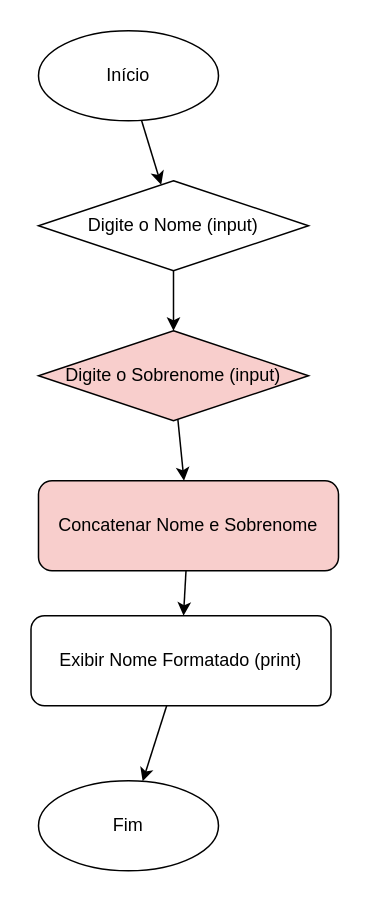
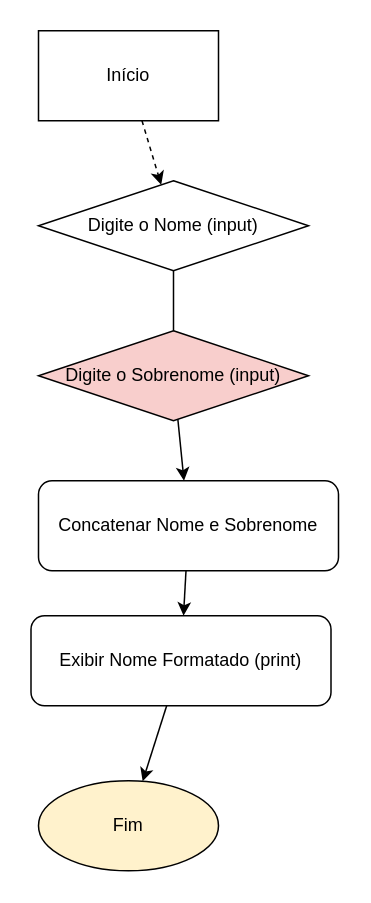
node "Início": shape ellipse -> rectangle
edge "Início" -> "Digite o Nome (input)": style solid -> dashed
edge "Digite o Nome (input)" -> "Digite o Sobrenome (input)": arrowhead classic -> none
node "Concatenar Nome e Sobrenome": fillcolor #f8cecc -> #ffffff
node "Fim": fillcolor #ffffff -> #fff2cc
